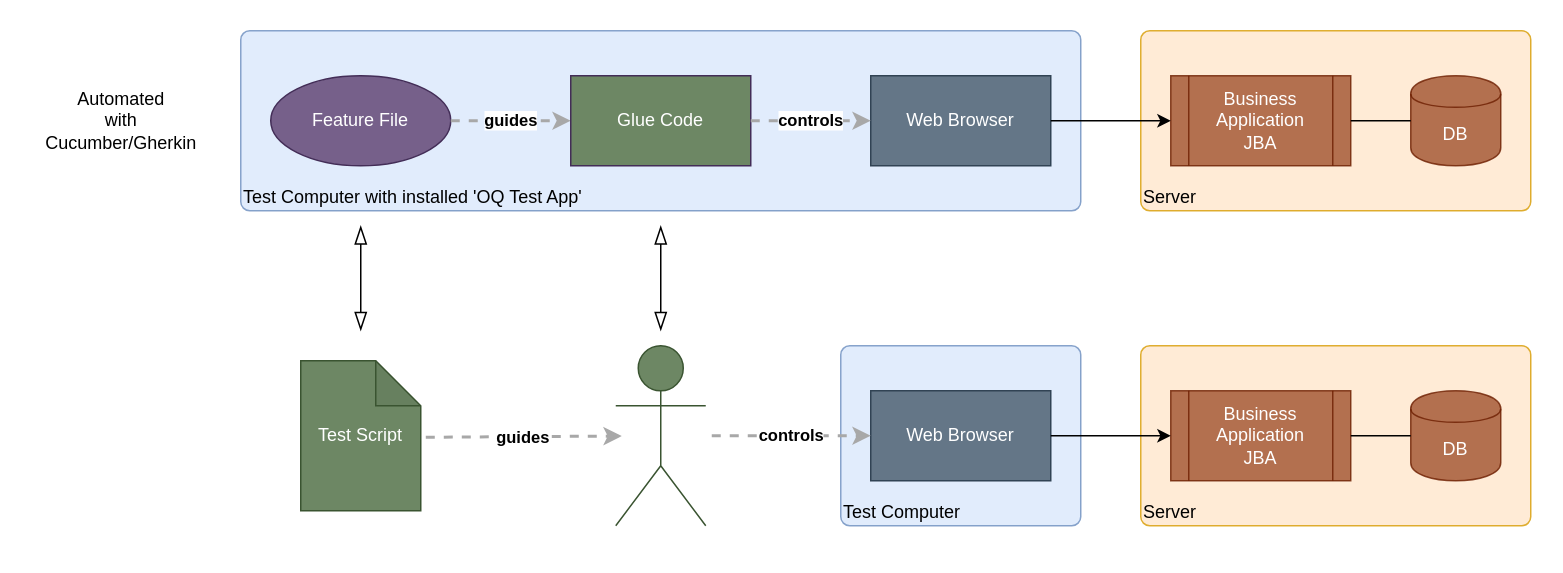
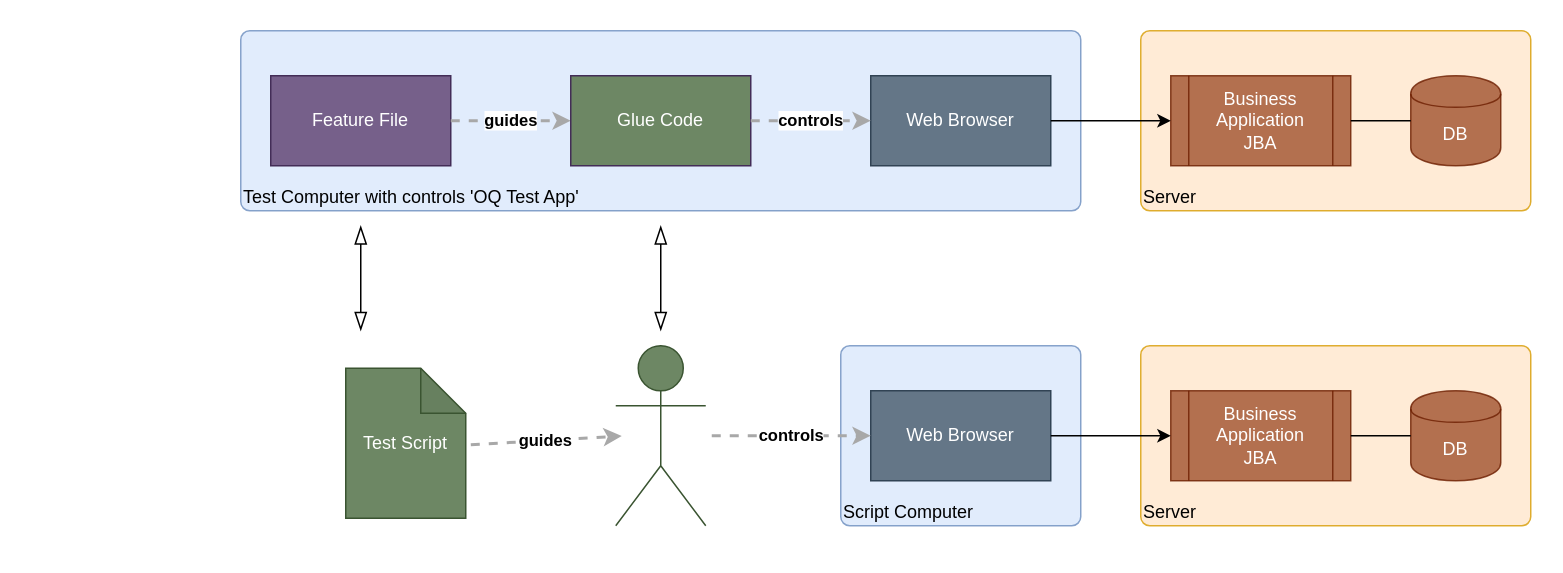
node "Automated with Cucumber/Gherkin": removed
node "Feature File": shape ellipse -> rectangle
node "Test Computer with installed 'OQ Test App'": label "Test Computer with installed 'OQ Test App'" -> "Test Computer with controls 'OQ Test App'"
node "Test Script": moved (361, 436) -> (406, 443)
node "Test Computer": label "Test Computer" -> "Script Computer"
node "Actor": label "Actor" -> "Browser"
